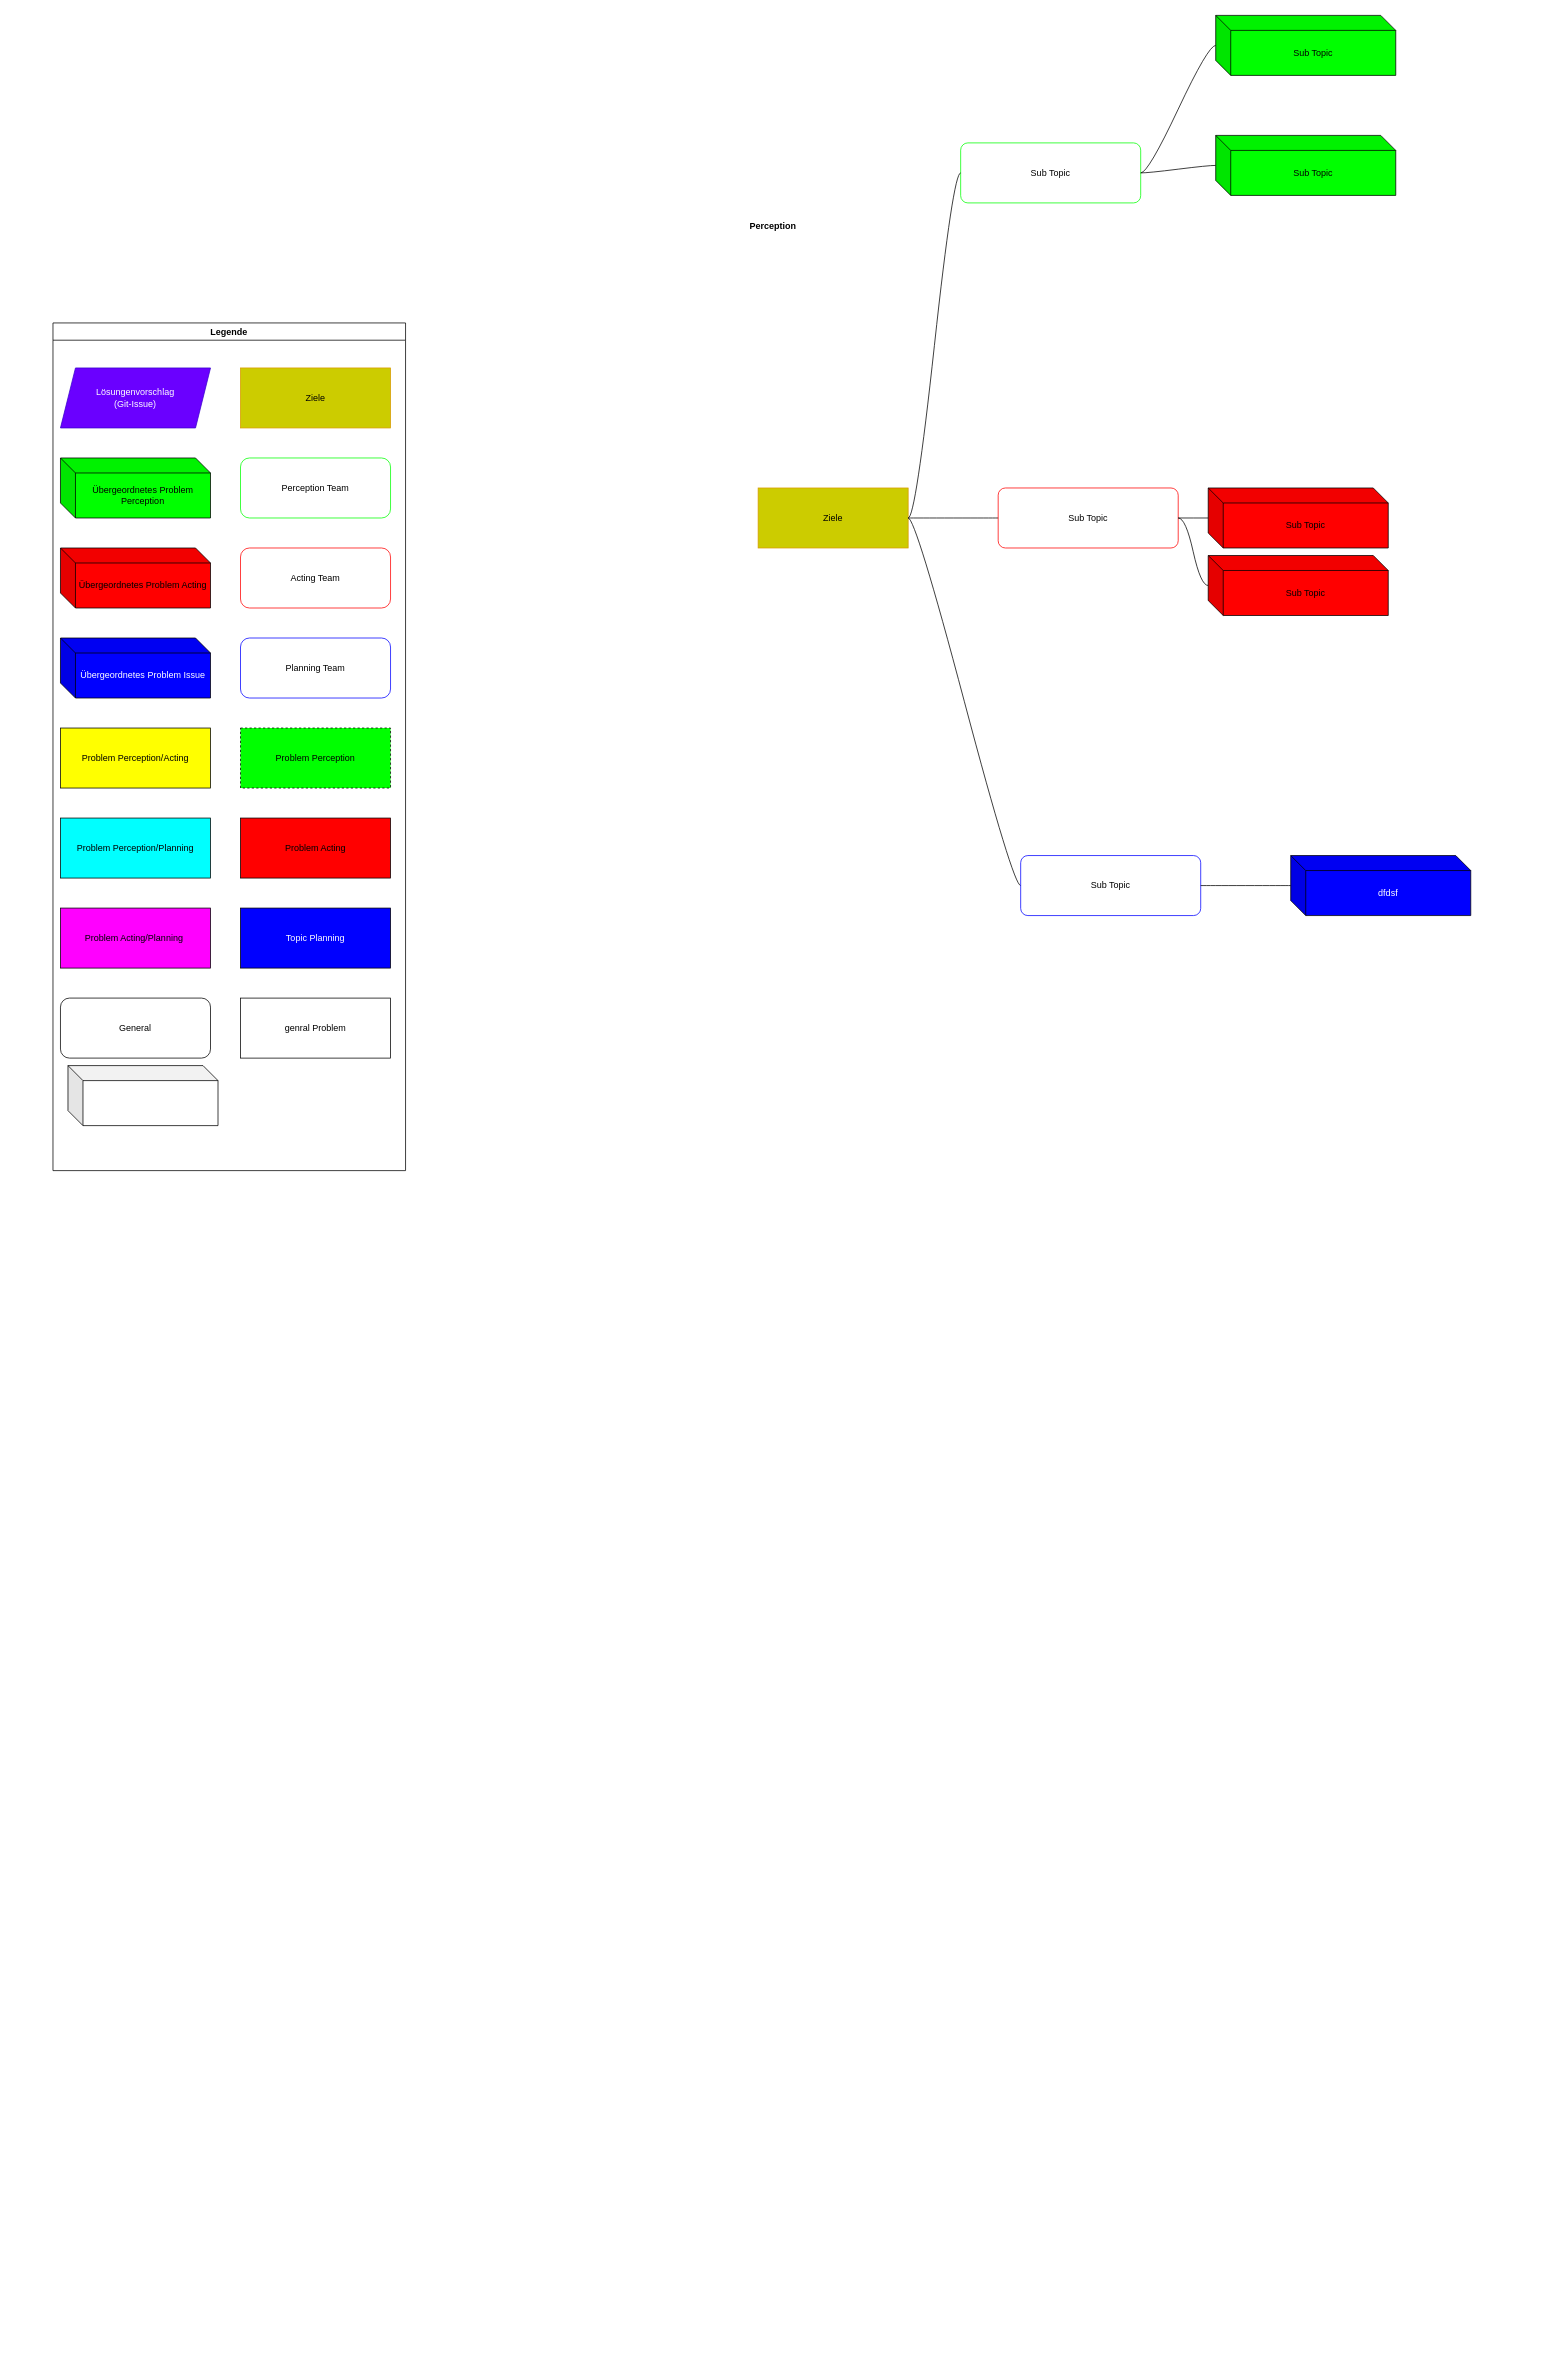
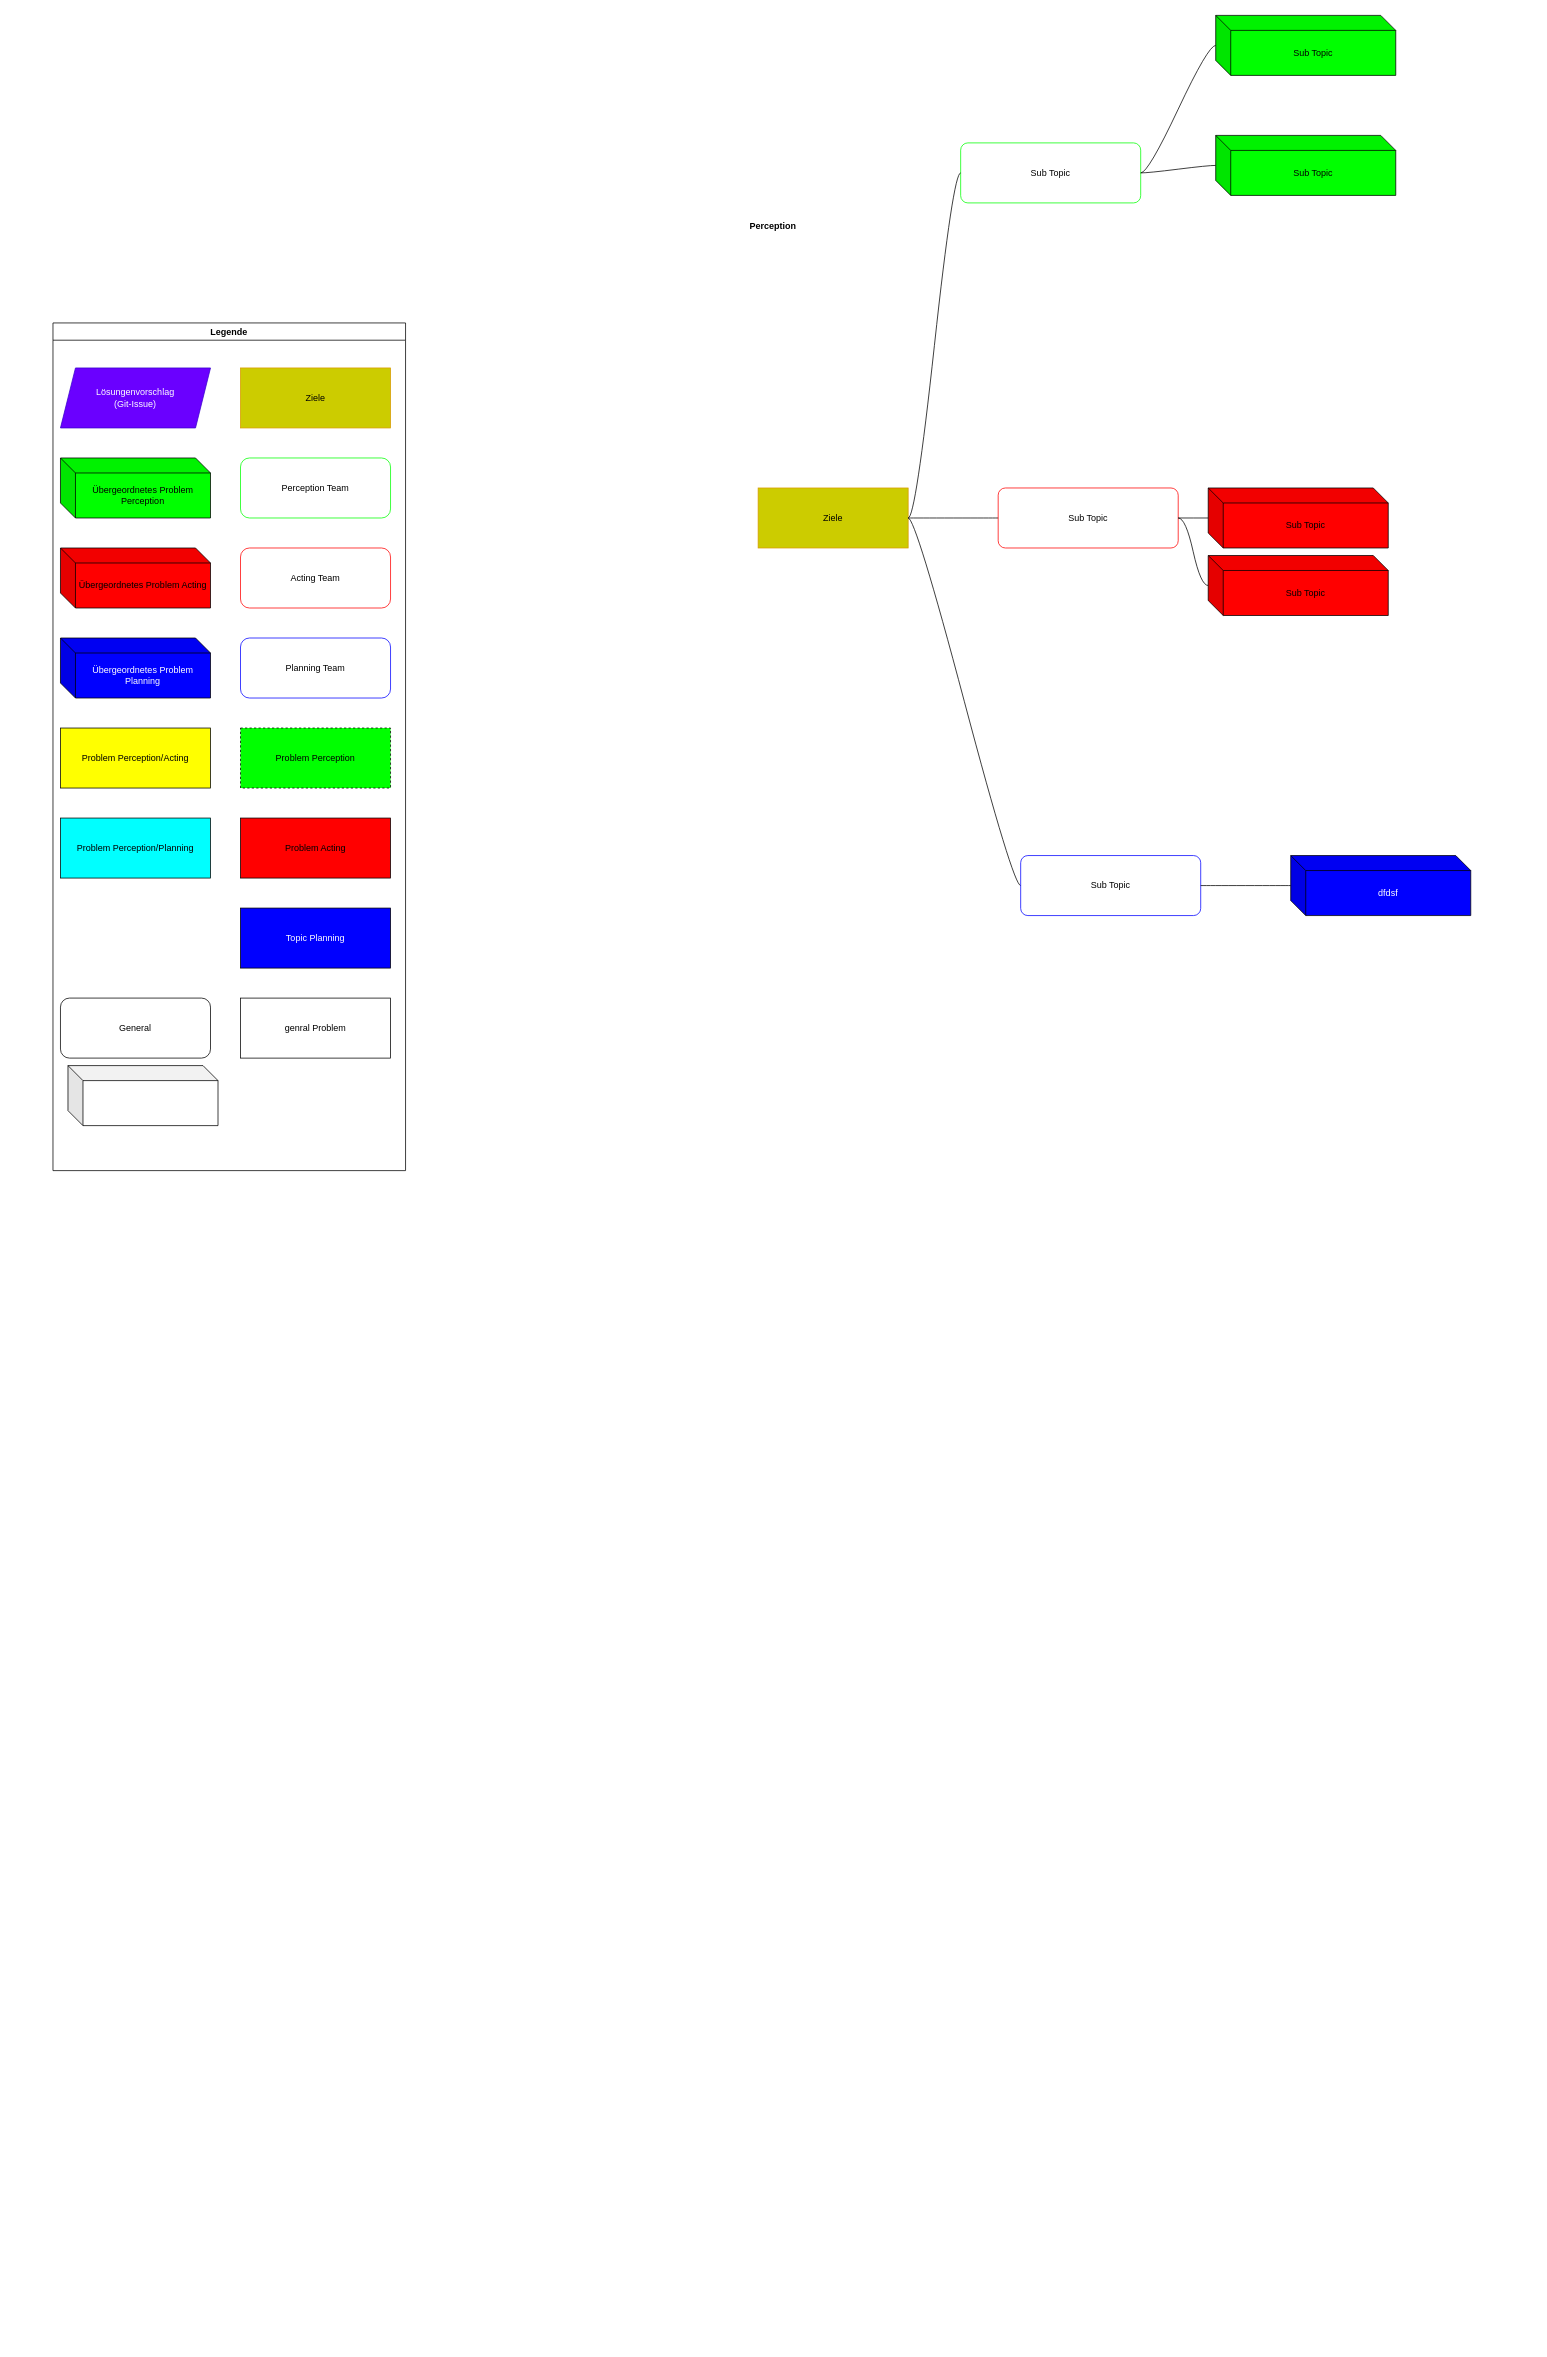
node "Übergeordnetes Problem Issue": label "Übergeordnetes Problem Issue" -> "Übergeordnetes Problem Planning"
node "Problem Acting/Planning": removed
